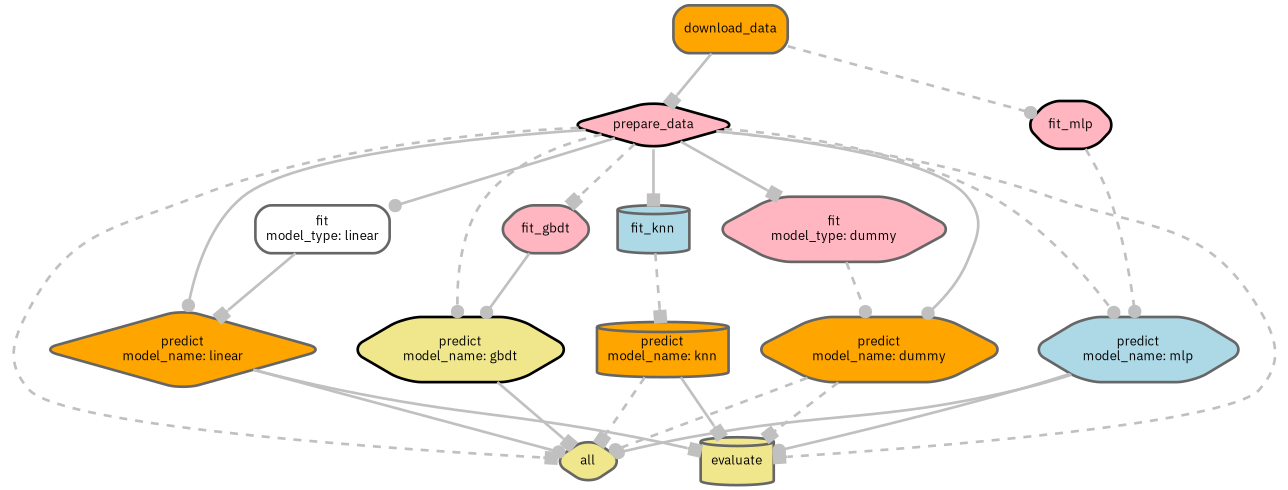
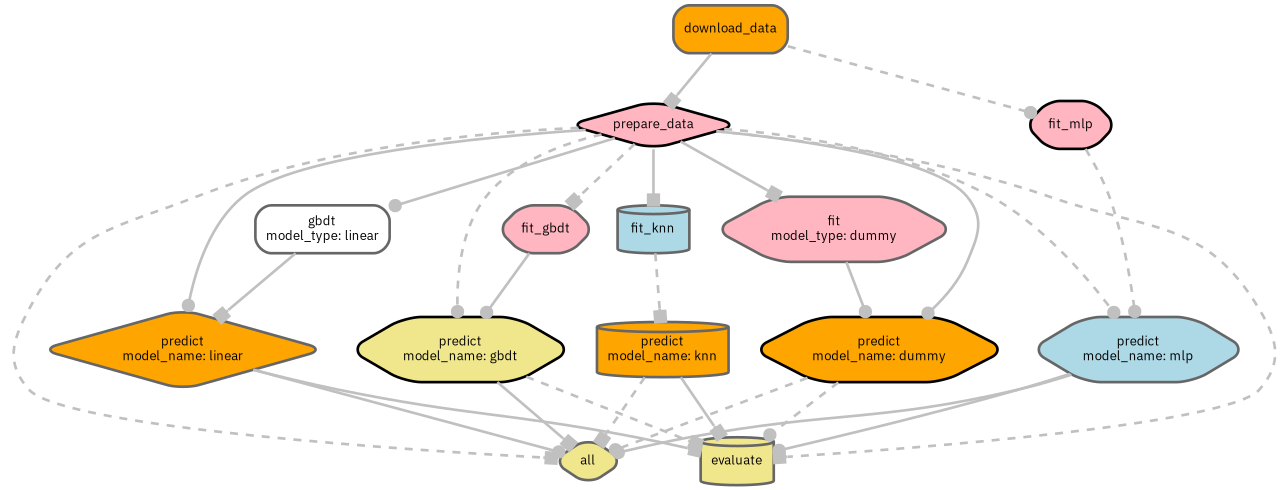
node "fit model_type: linear": label "fit model_type: linear" -> "gbdt model_type: linear"
edge "fit model_type: dummy" -> "predict model_name: dummy": style dashed -> solid
node "predict model_name: dummy": color gray40 -> black
edge "predict model_name: dummy" -> "evaluate": arrowhead box -> dot
edge "predict model_name: gbdt" -> "evaluate": added
